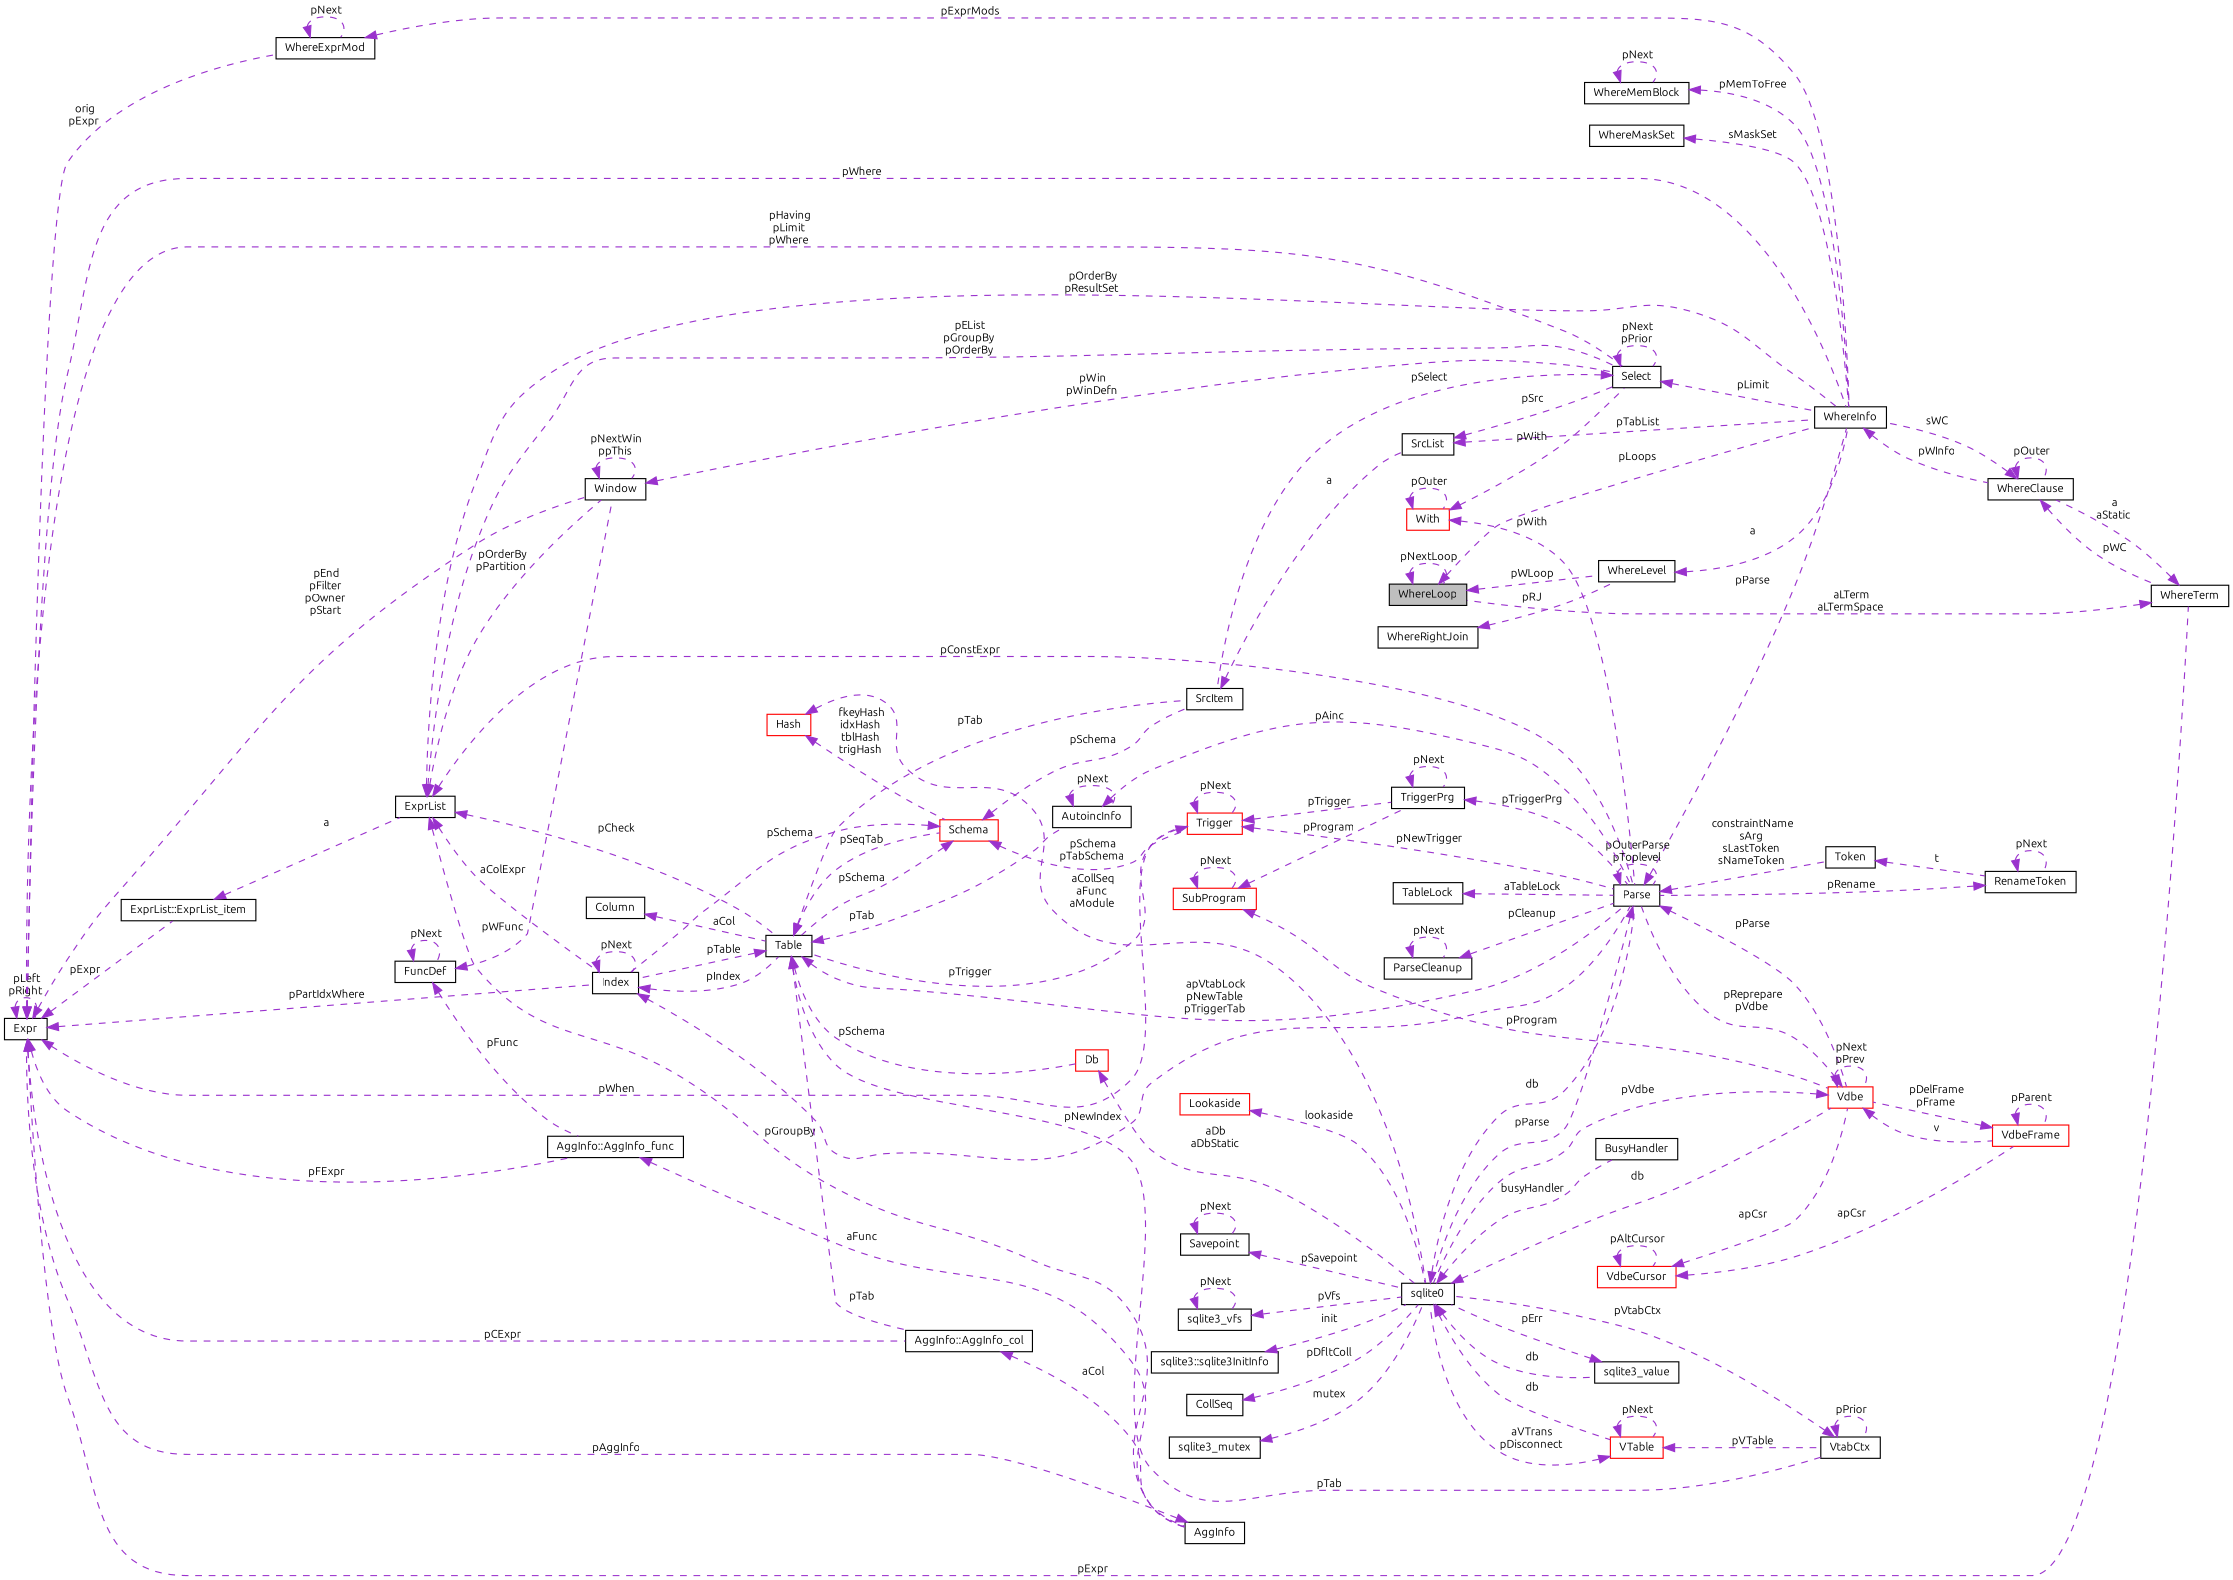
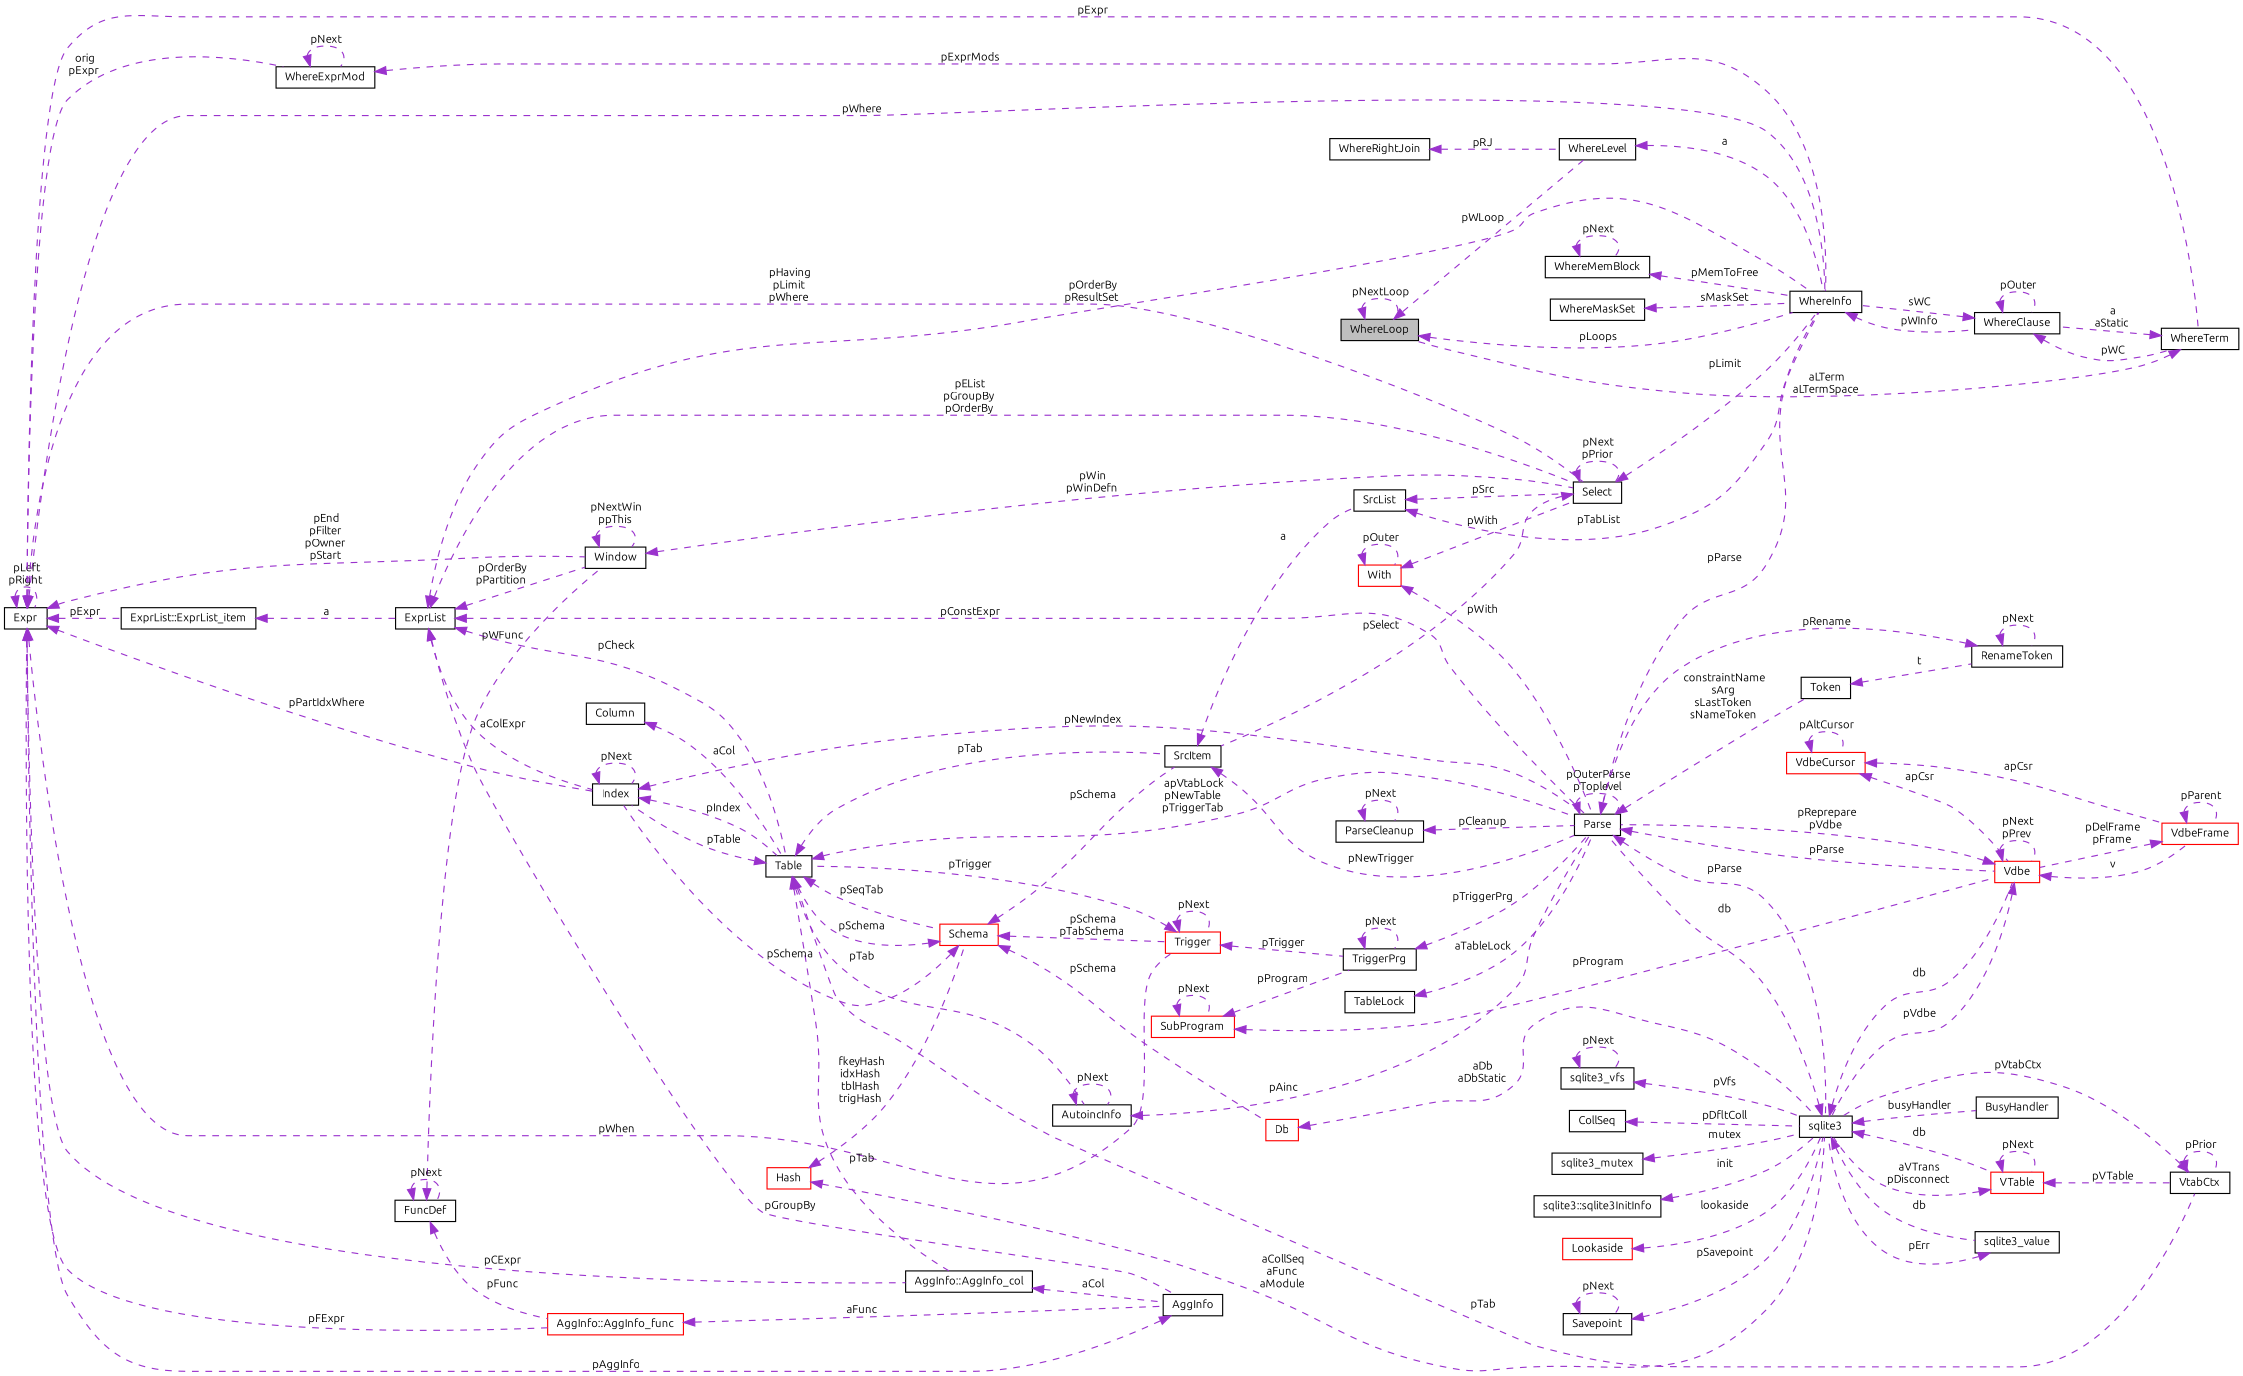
edge "Parse" -> "Trigger": now "Parse" -> "SrcItem"
edge "Db" -> "Table": now "Db" -> "Schema"
node "AggInfo::AggInfo_func": color black -> red
node "sqlite0": label "sqlite0" -> "sqlite3"
